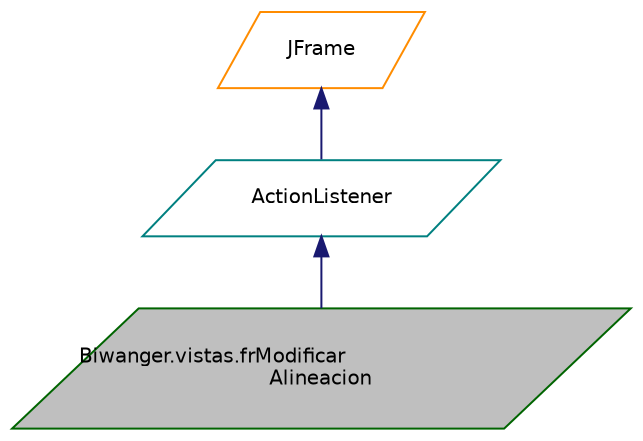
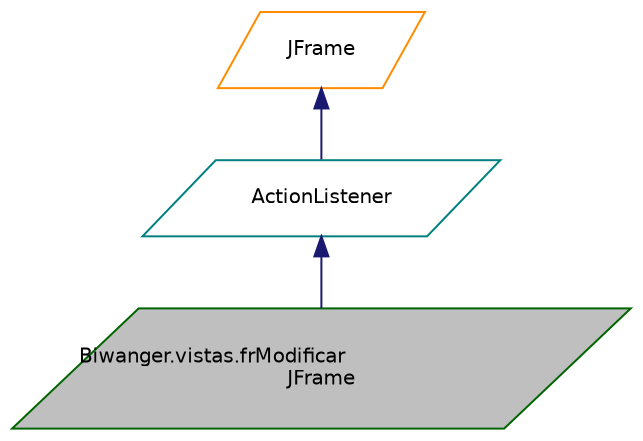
node "Biwanger.vistas.frModificar Alineacion": label "Biwanger.vistas.frModificar Alineacion" -> "Biwanger.vistas.frModificar JFrame"
